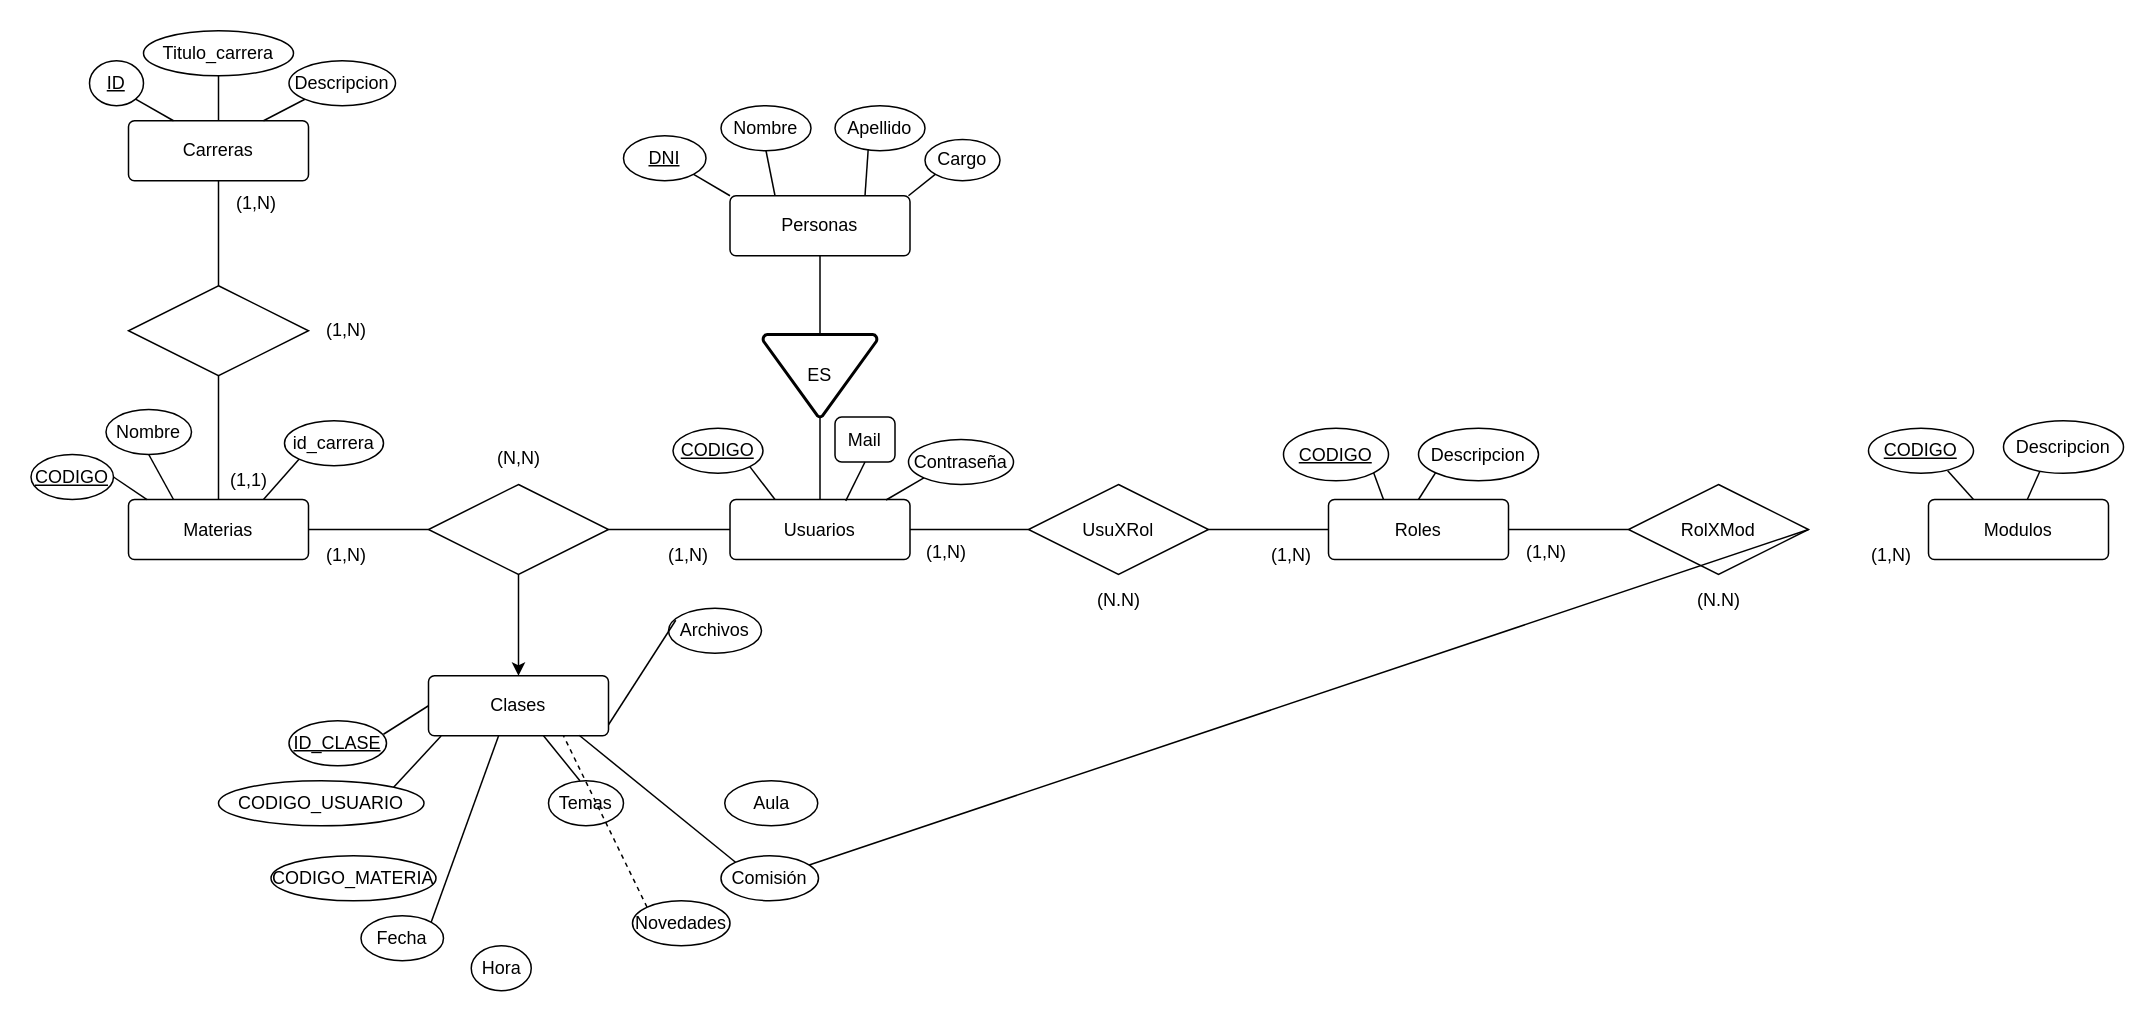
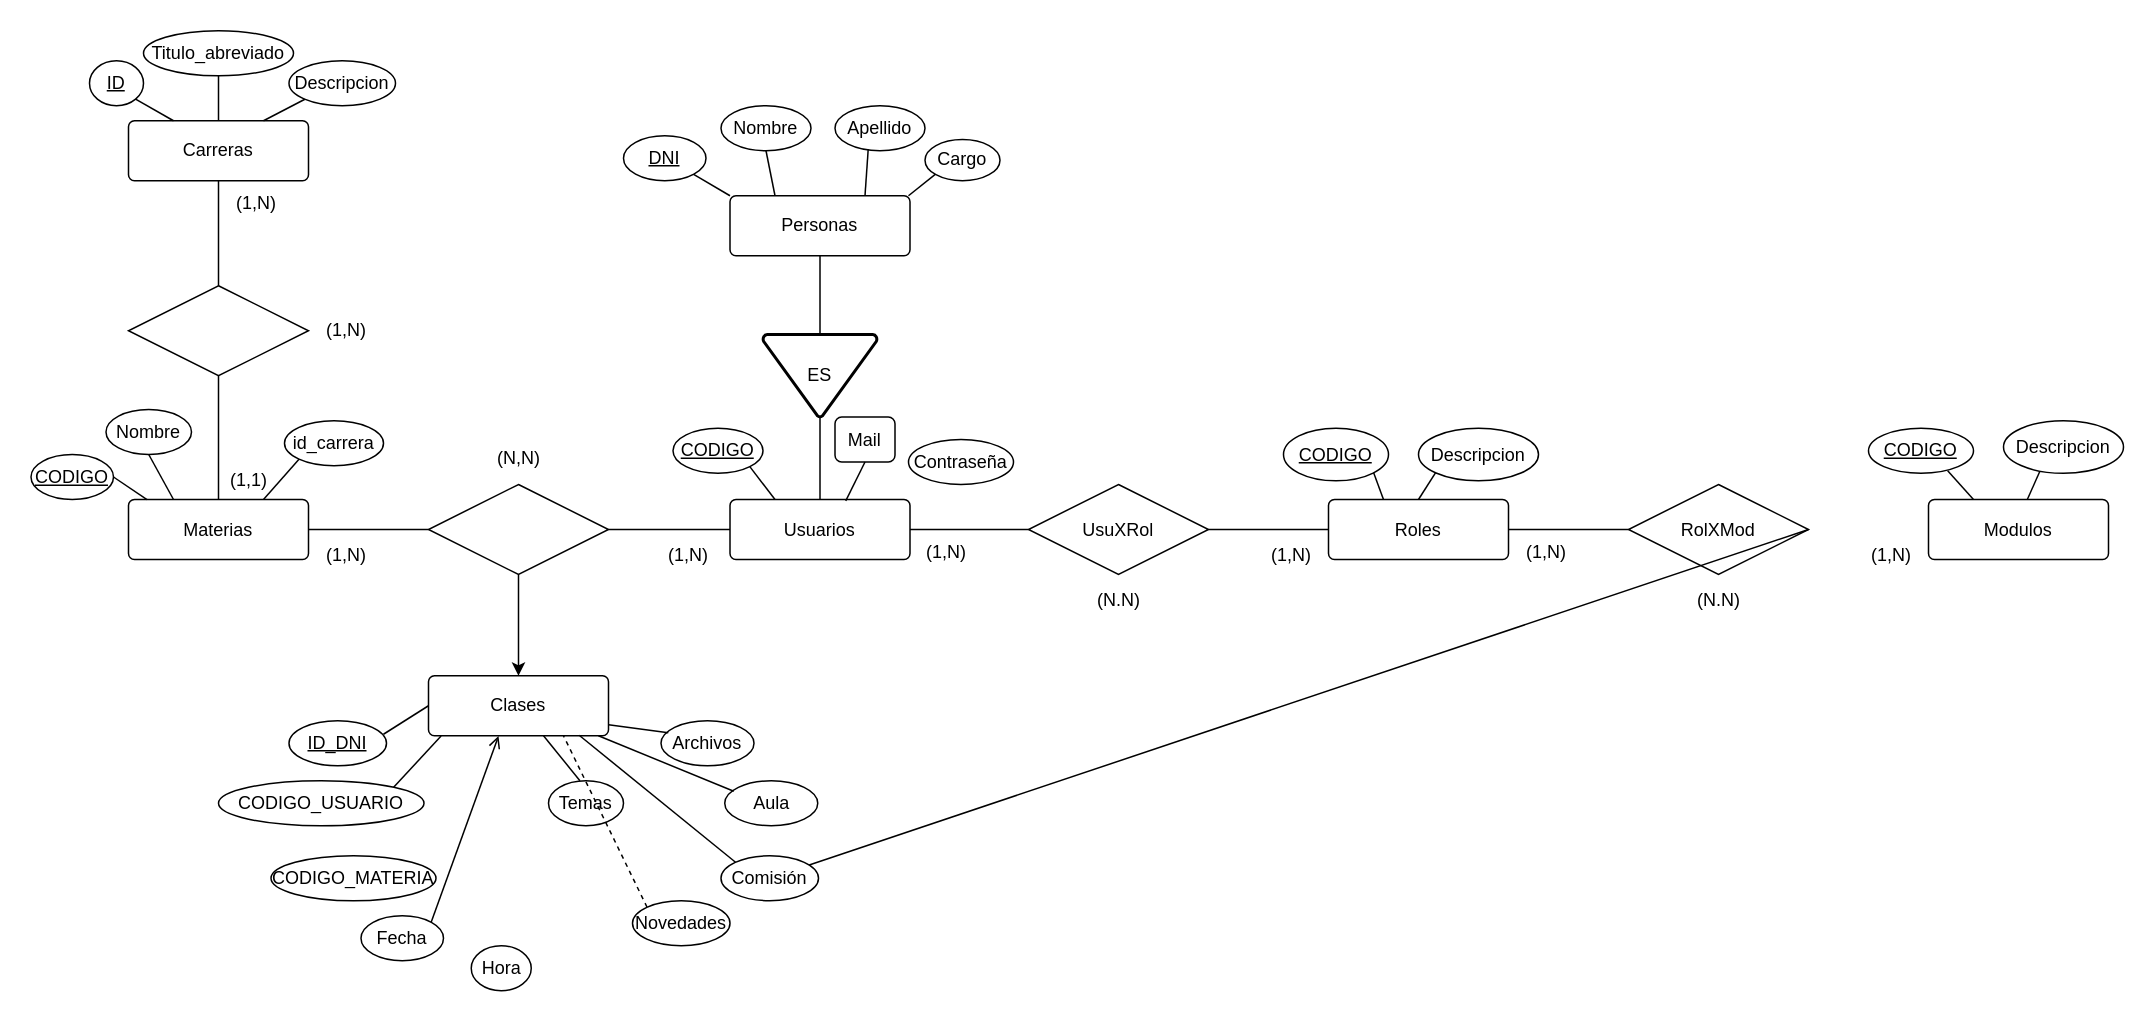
node "Titulo_carrera": label "Titulo_carrera" -> "Titulo_abreviado"
edge "Contraseña" -- "Usuarios": removed
node "Archivos": moved (715, 631) -> (707, 743)
edge "Clases" -- "Fecha": arrowhead none -> open
node "ID_CLASE": label "ID_CLASE" -> "ID_DNI"
edge "Clases" -- "Aula": added
